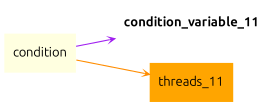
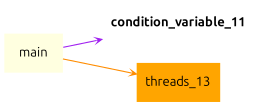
node "condition": label "condition" -> "main"
node "threads_11": label "threads_11" -> "threads_13"
